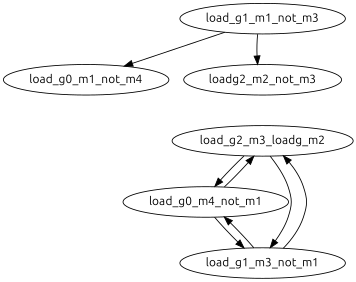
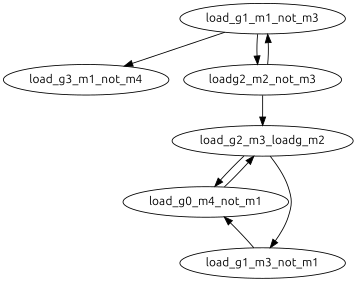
edge "loadg2_m2_not_m3" -> "load_g1_m1_not_m3": added
node "load_g0_m1_not_m4": label "load_g0_m1_not_m4" -> "load_g3_m1_not_m4"
edge "load_g1_m3_not_m1" -> "load_g2_m3_loadg_m2": now "loadg2_m2_not_m3" -> "load_g2_m3_loadg_m2"
edge "load_g0_m4_not_m1" -> "load_g1_m3_not_m1": removed
